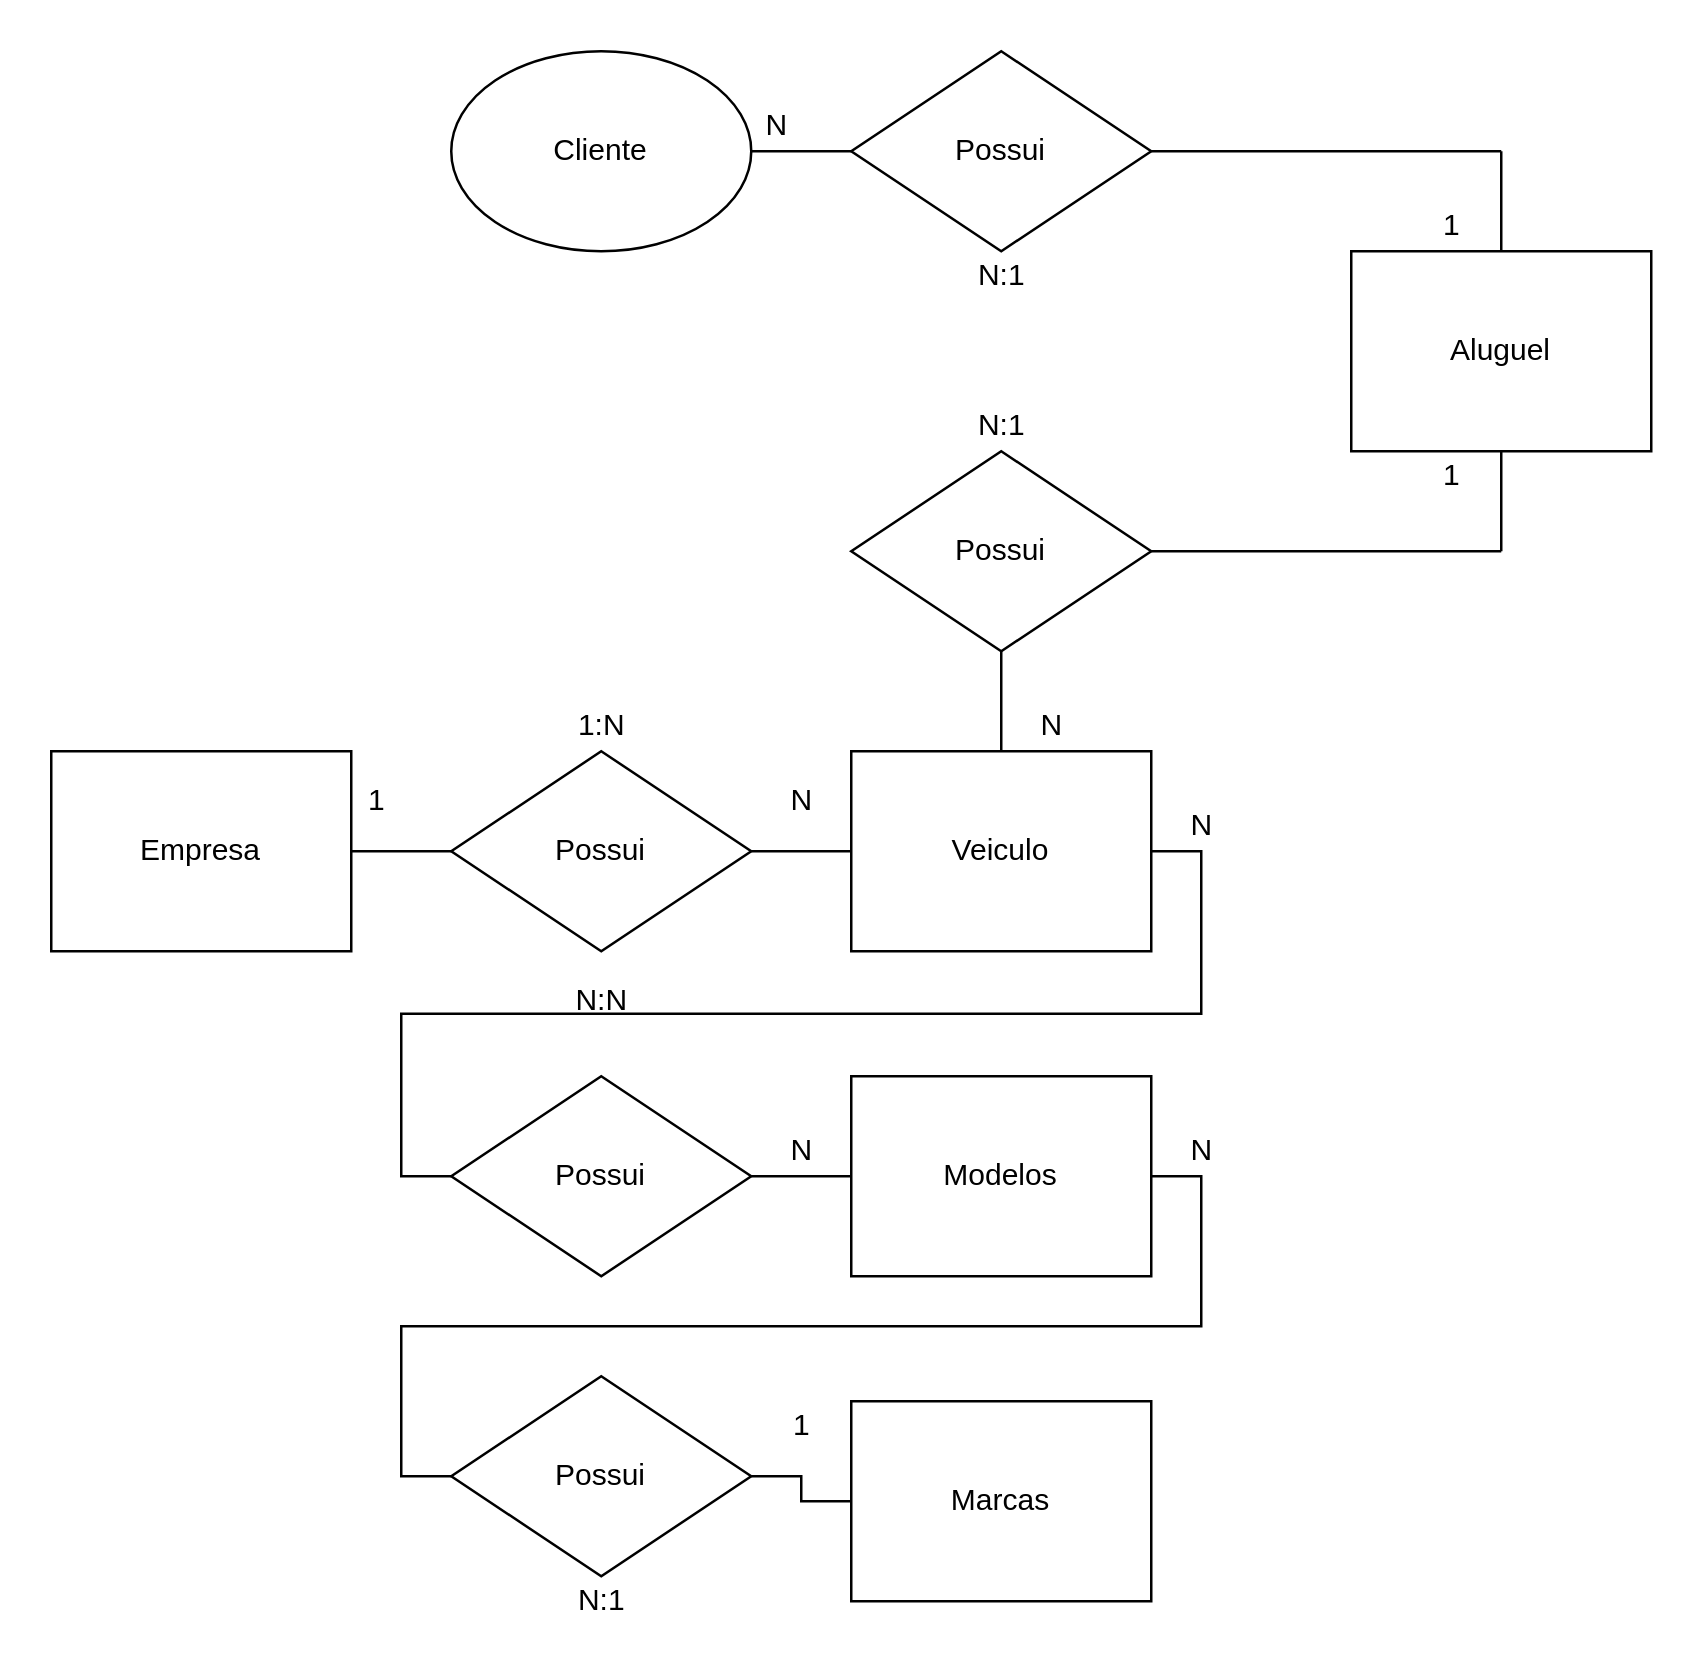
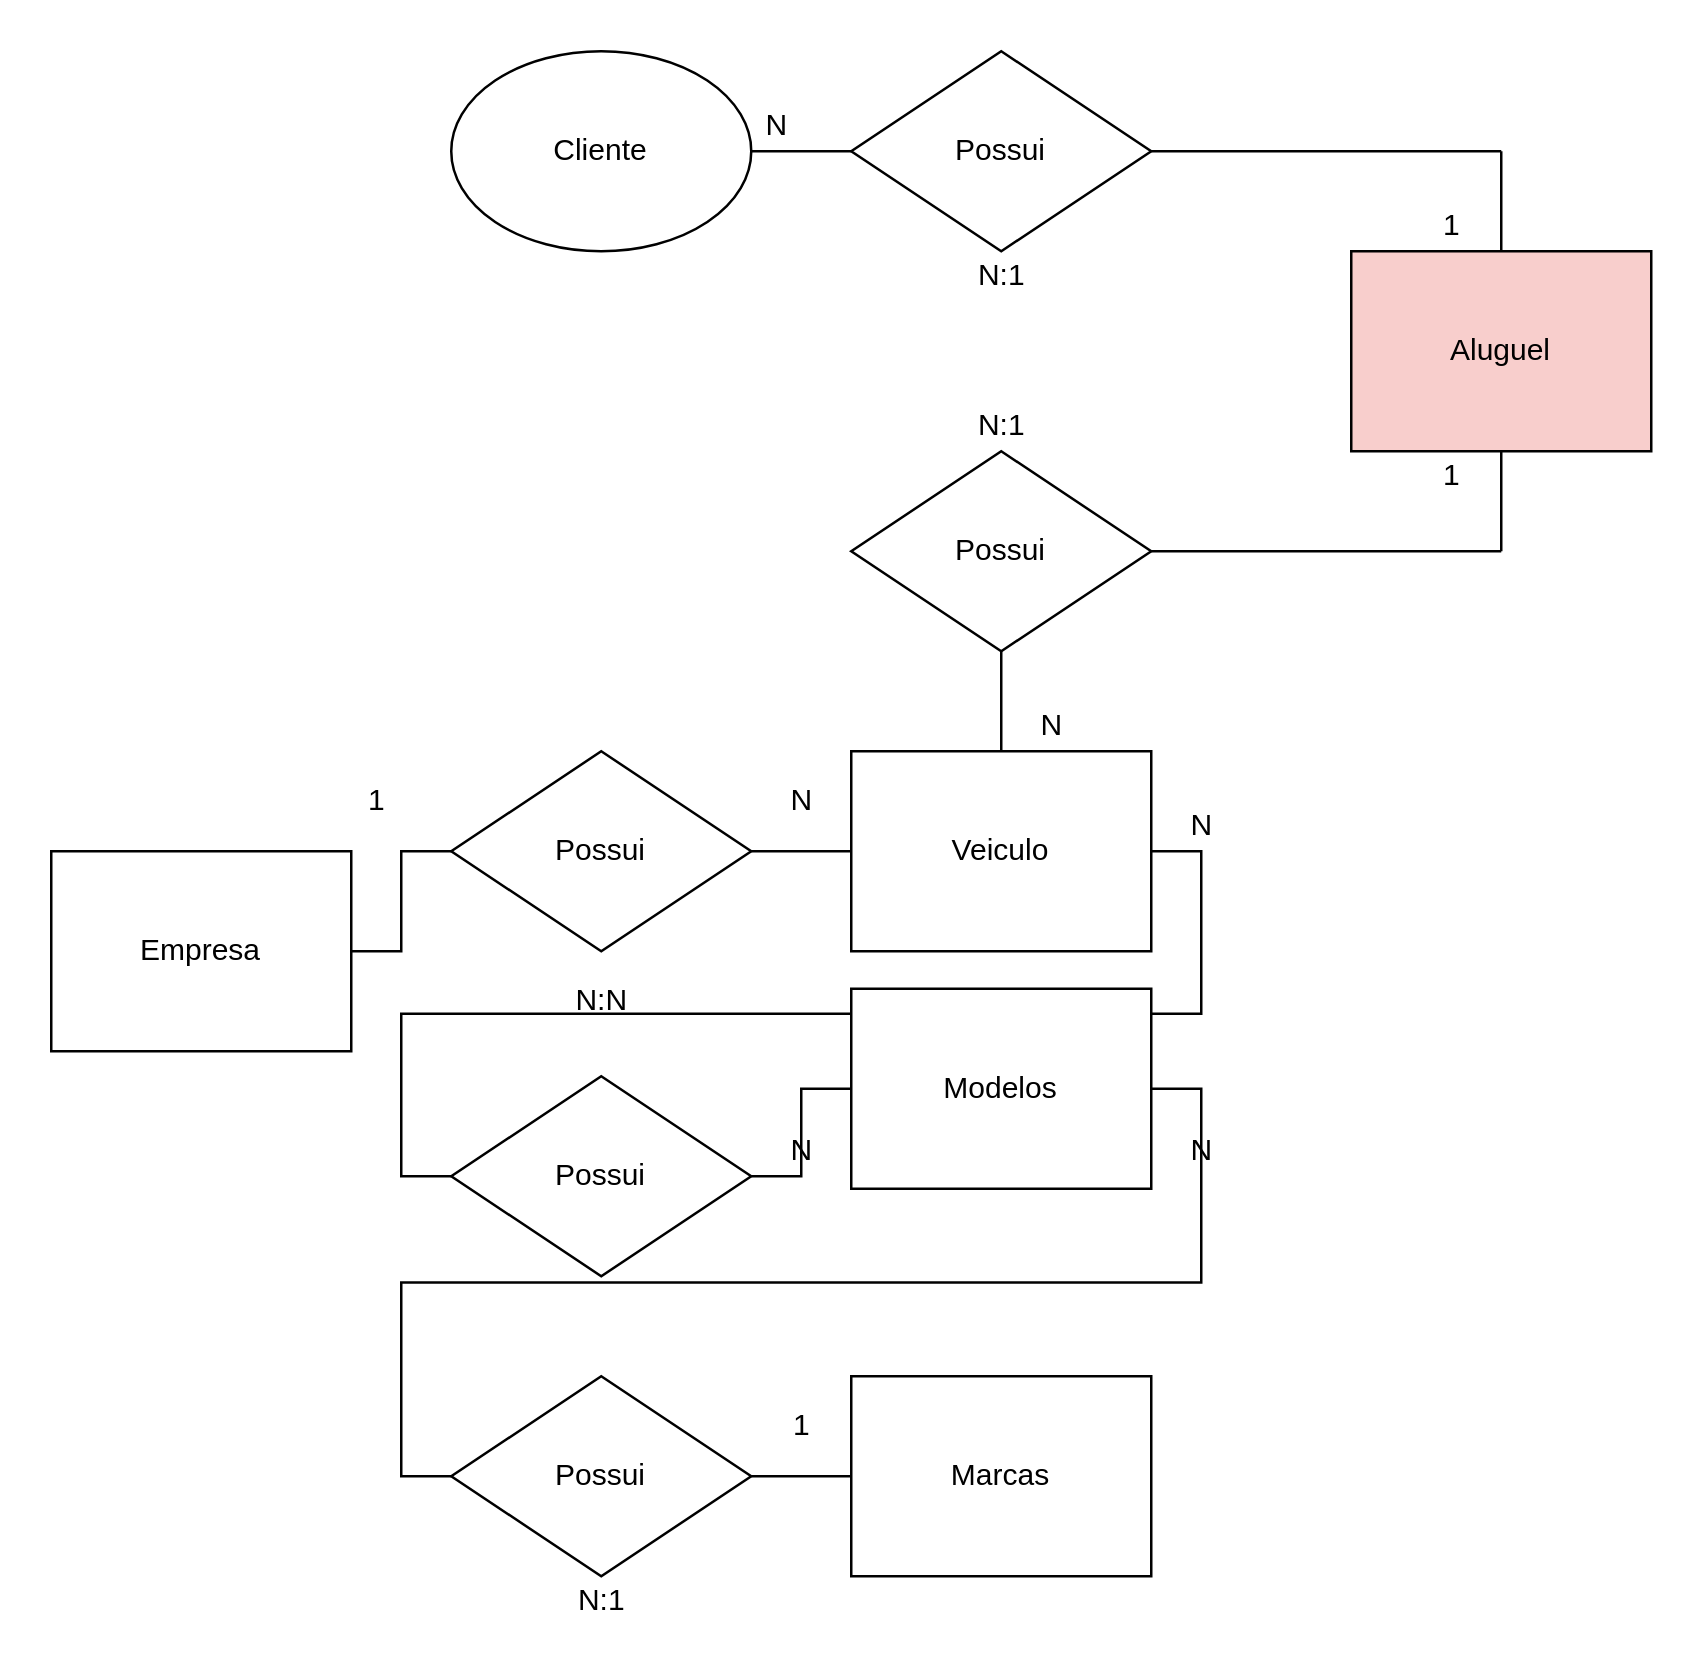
node "Aluguel": fillcolor #ffffff -> #f8cecc
node "1:N": removed
node "Empresa": moved (201, 851) -> (201, 951)
node "Modelos": moved (1001, 1176) -> (1001, 1089)
node "Marcas": moved (1001, 1501) -> (1001, 1476)
